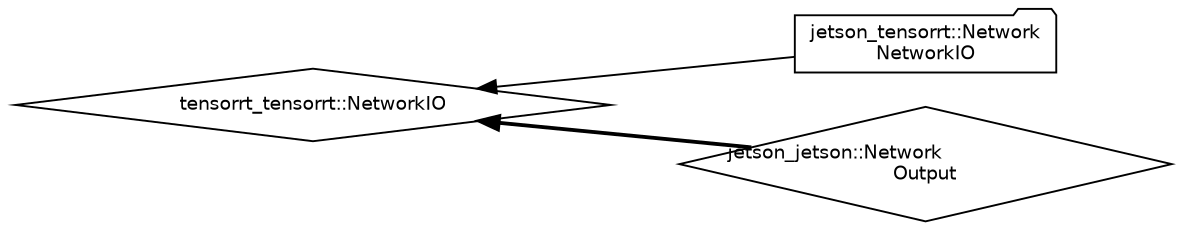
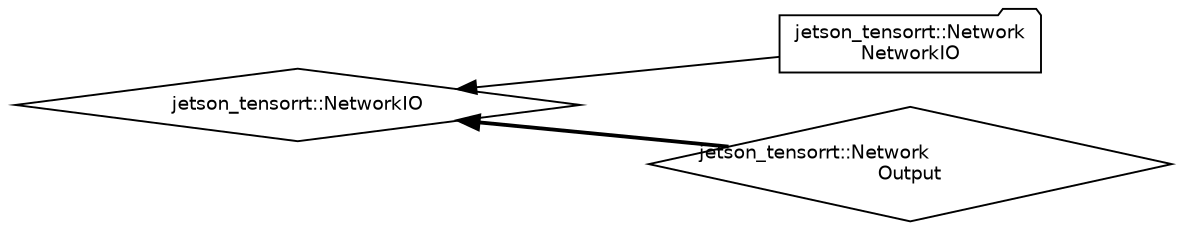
node "tensorrt_tensorrt::NetworkIO": label "tensorrt_tensorrt::NetworkIO" -> "jetson_tensorrt::NetworkIO"
node "jetson_jetson::Network Output": label "jetson_jetson::Network Output" -> "jetson_tensorrt::Network Output"
